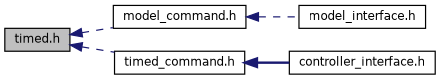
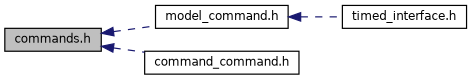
node "model_interface.h": label "model_interface.h" -> "timed_interface.h"
node "timed.h": label "timed.h" -> "commands.h"
node "timed_command.h": label "timed_command.h" -> "command_command.h"
node "controller_interface.h": removed
